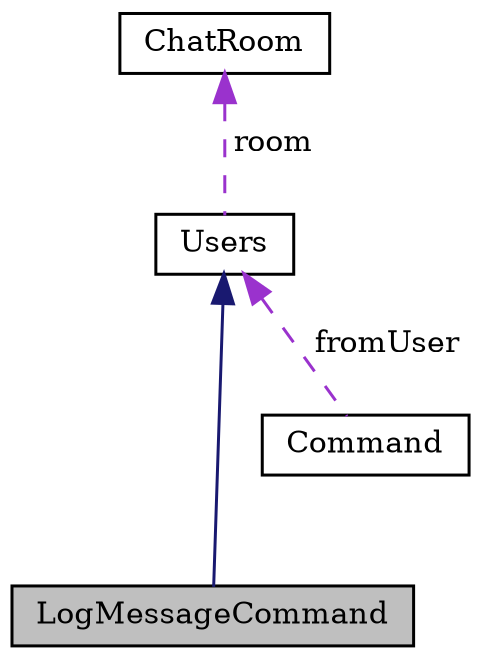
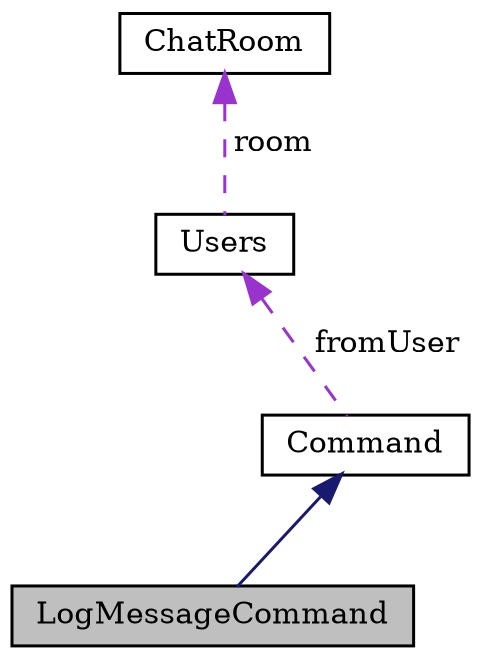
edge "LogMessageCommand" -> "Users": now "LogMessageCommand" -> "Command"
